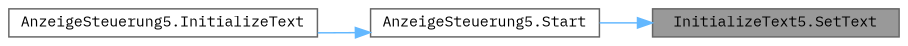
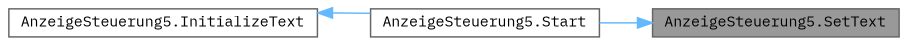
node "InitializeText5.SetText": label "InitializeText5.SetText" -> "AnzeigeSteuerung5.SetText"
edge "AnzeigeSteuerung5.InitializeText" -> "AnzeigeSteuerung5.Start": reversed
